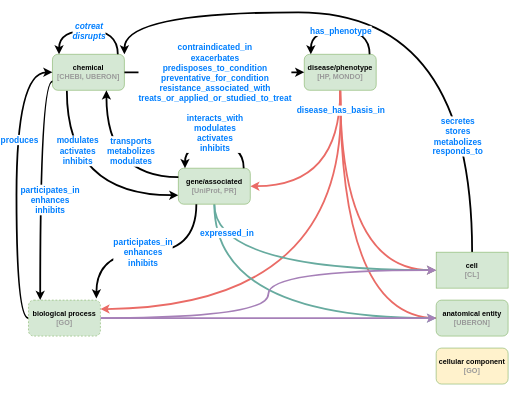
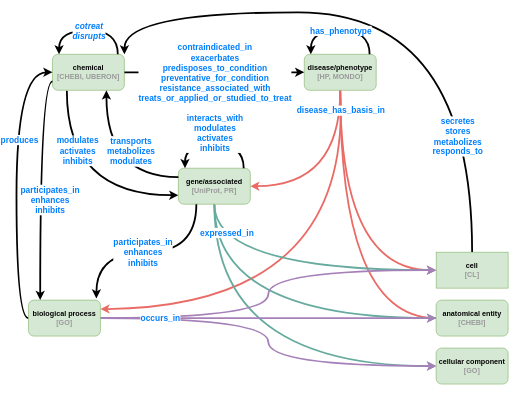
node "biological process [GO]": style dashed -> solid
node "anatomical entity [UBERON]": label "anatomical entity [UBERON]" -> "anatomical entity [CHEBI]"
edge "gene/associated [UniProt, PR]" -> "cellular component [GO]": added
edge "biological process [GO]" -> "cellular component [GO]": added, label "occurs_in"
node "cellular component [GO]": fillcolor #fff2cc -> #d5e8d4
